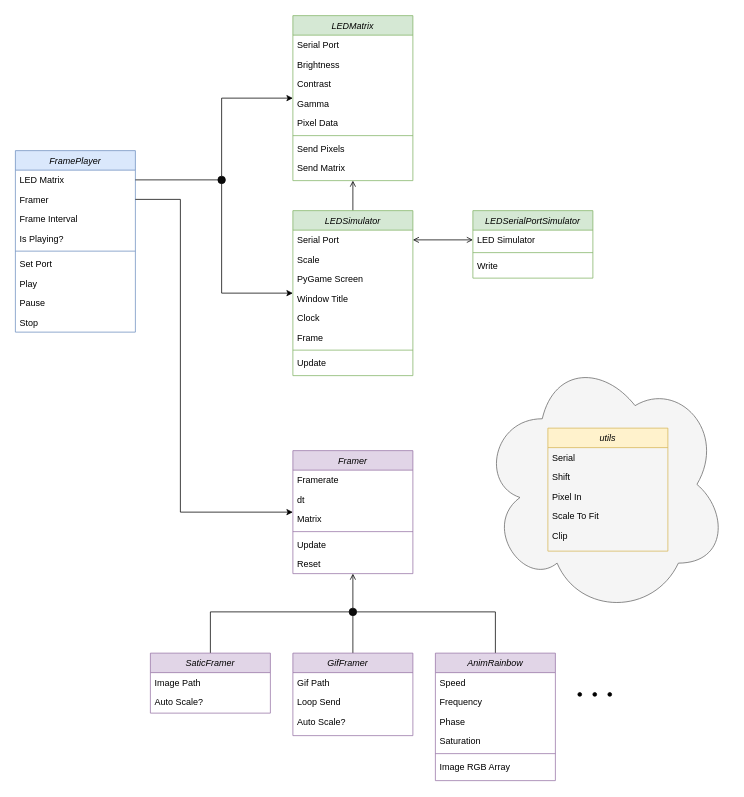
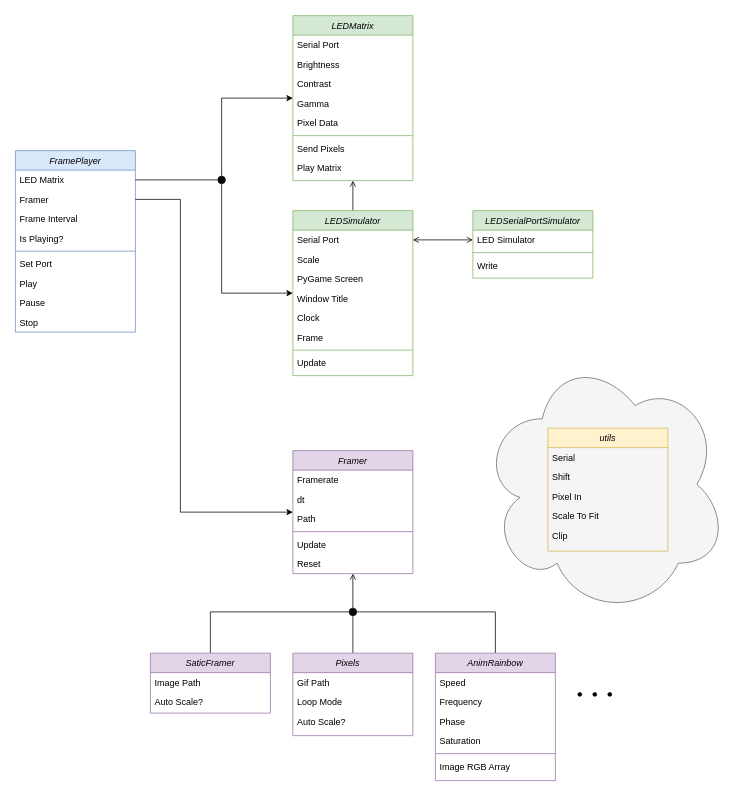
node "Send Matrix": label "Send Matrix" -> "Play Matrix"
node "Matrix": label "Matrix" -> "Path"
node "GifFramer": label "GifFramer" -> "Pixels"
node "Loop Send": label "Loop Send" -> "Loop Mode"
